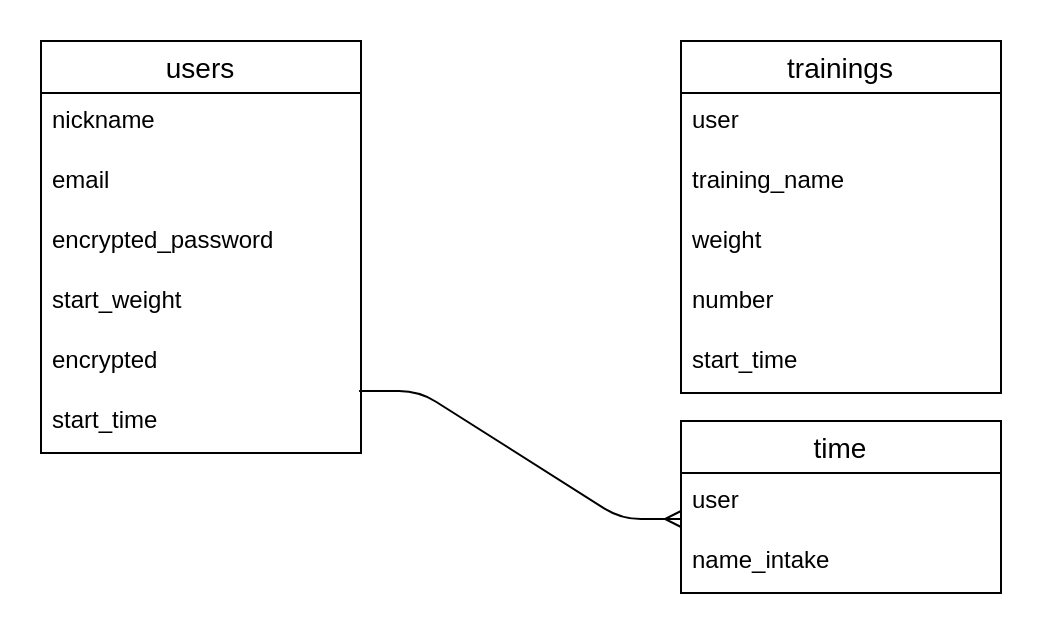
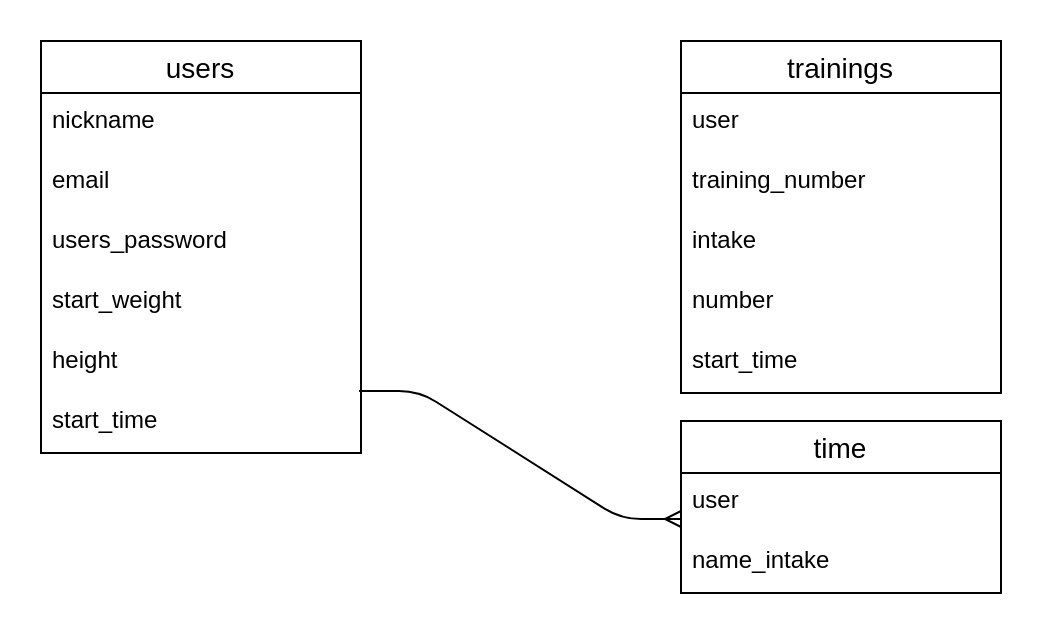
node "training_name": label "training_name" -> "training_number"
node "encrypted_password": label "encrypted_password" -> "users_password"
node "weight": label "weight" -> "intake"
node "encrypted": label "encrypted" -> "height"
